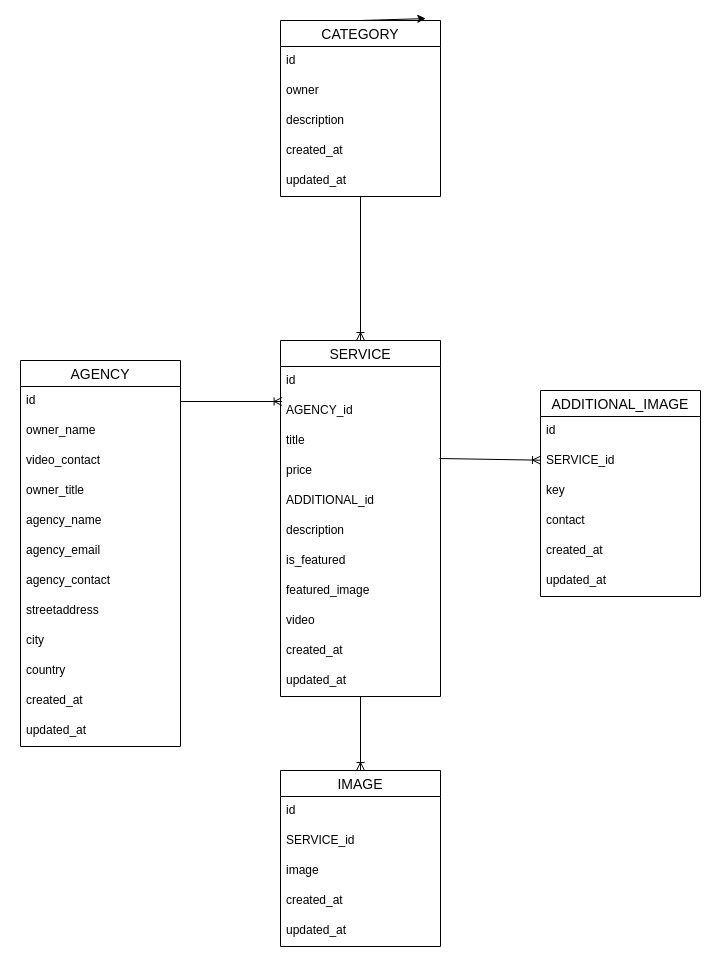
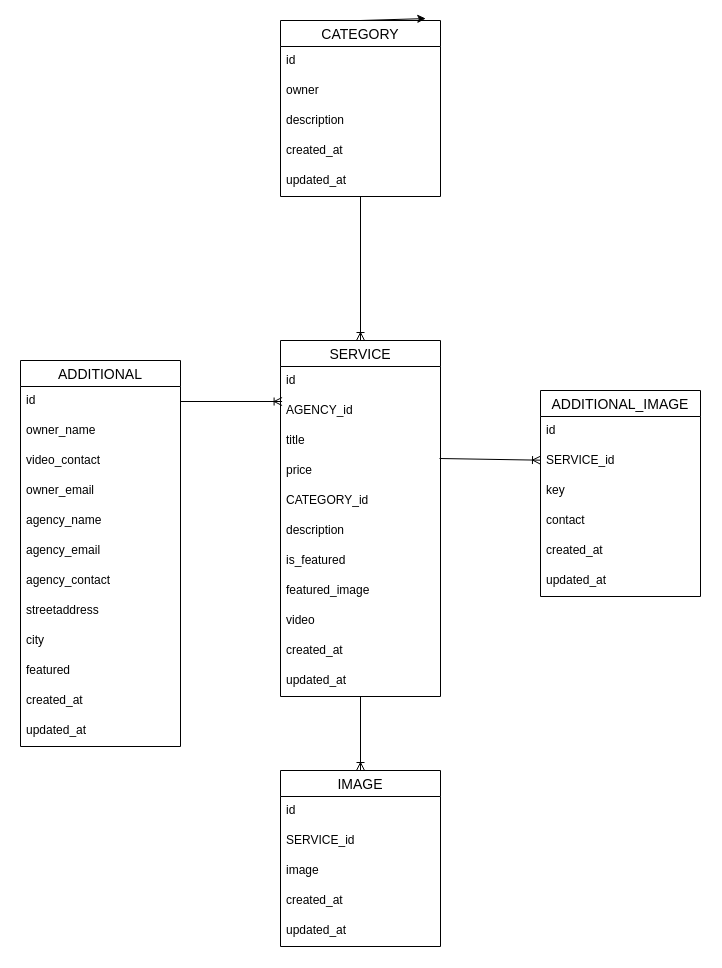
node "AGENCY": label "AGENCY" -> "ADDITIONAL"
node "owner_title": label "owner_title" -> "owner_email"
node "ADDITIONAL_id": label "ADDITIONAL_id" -> "CATEGORY_id"
node "country": label "country" -> "featured"
